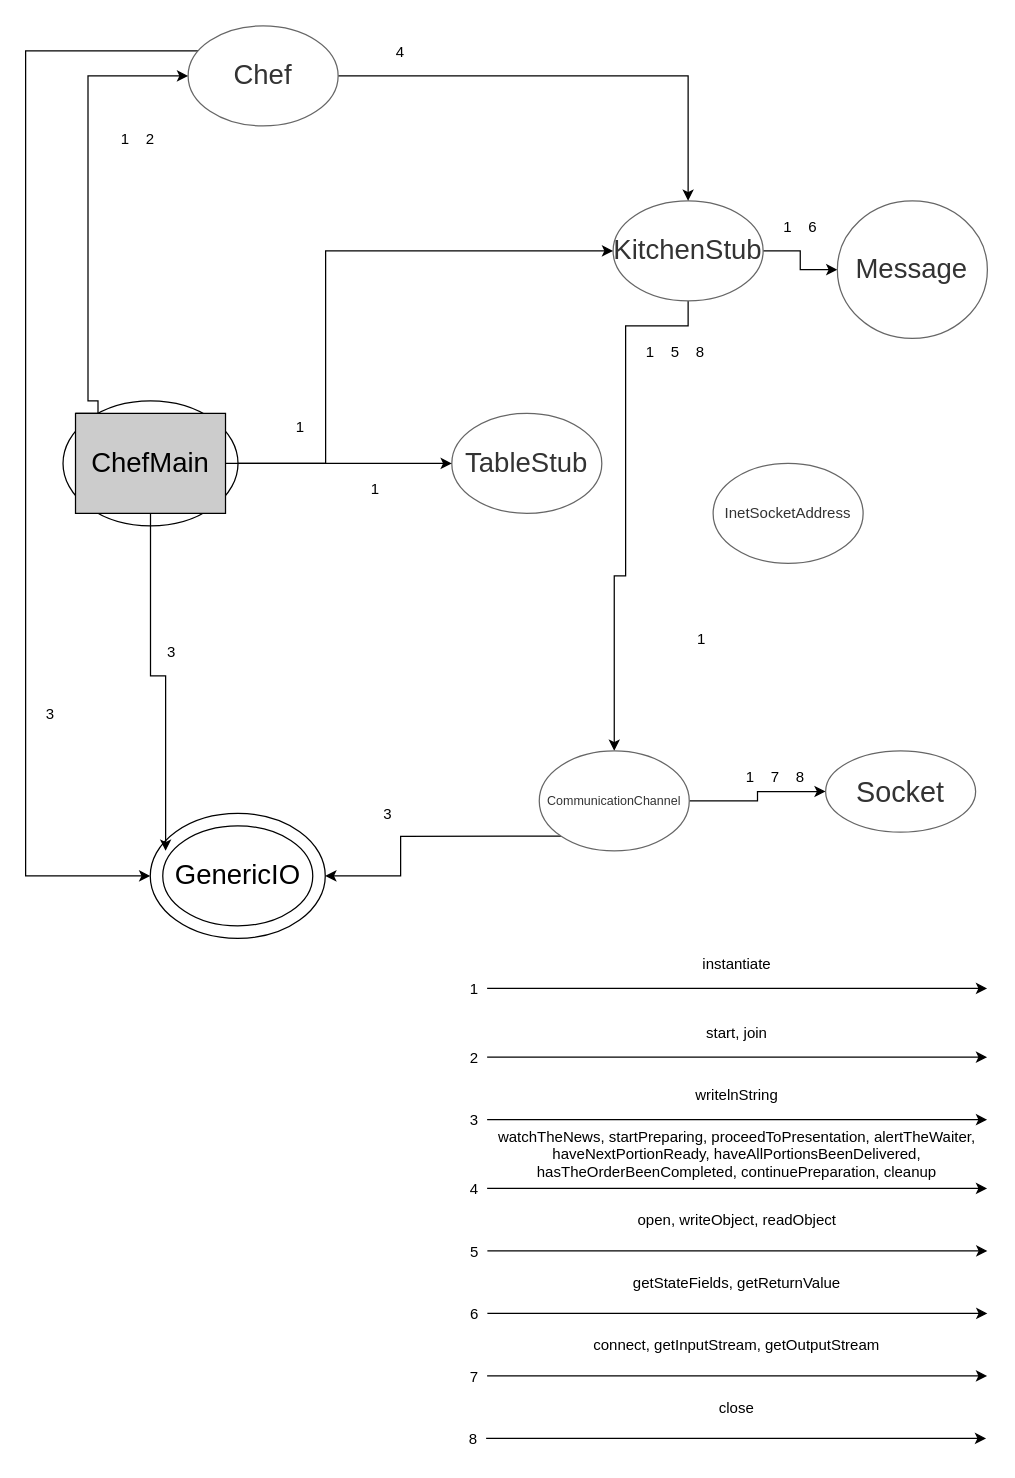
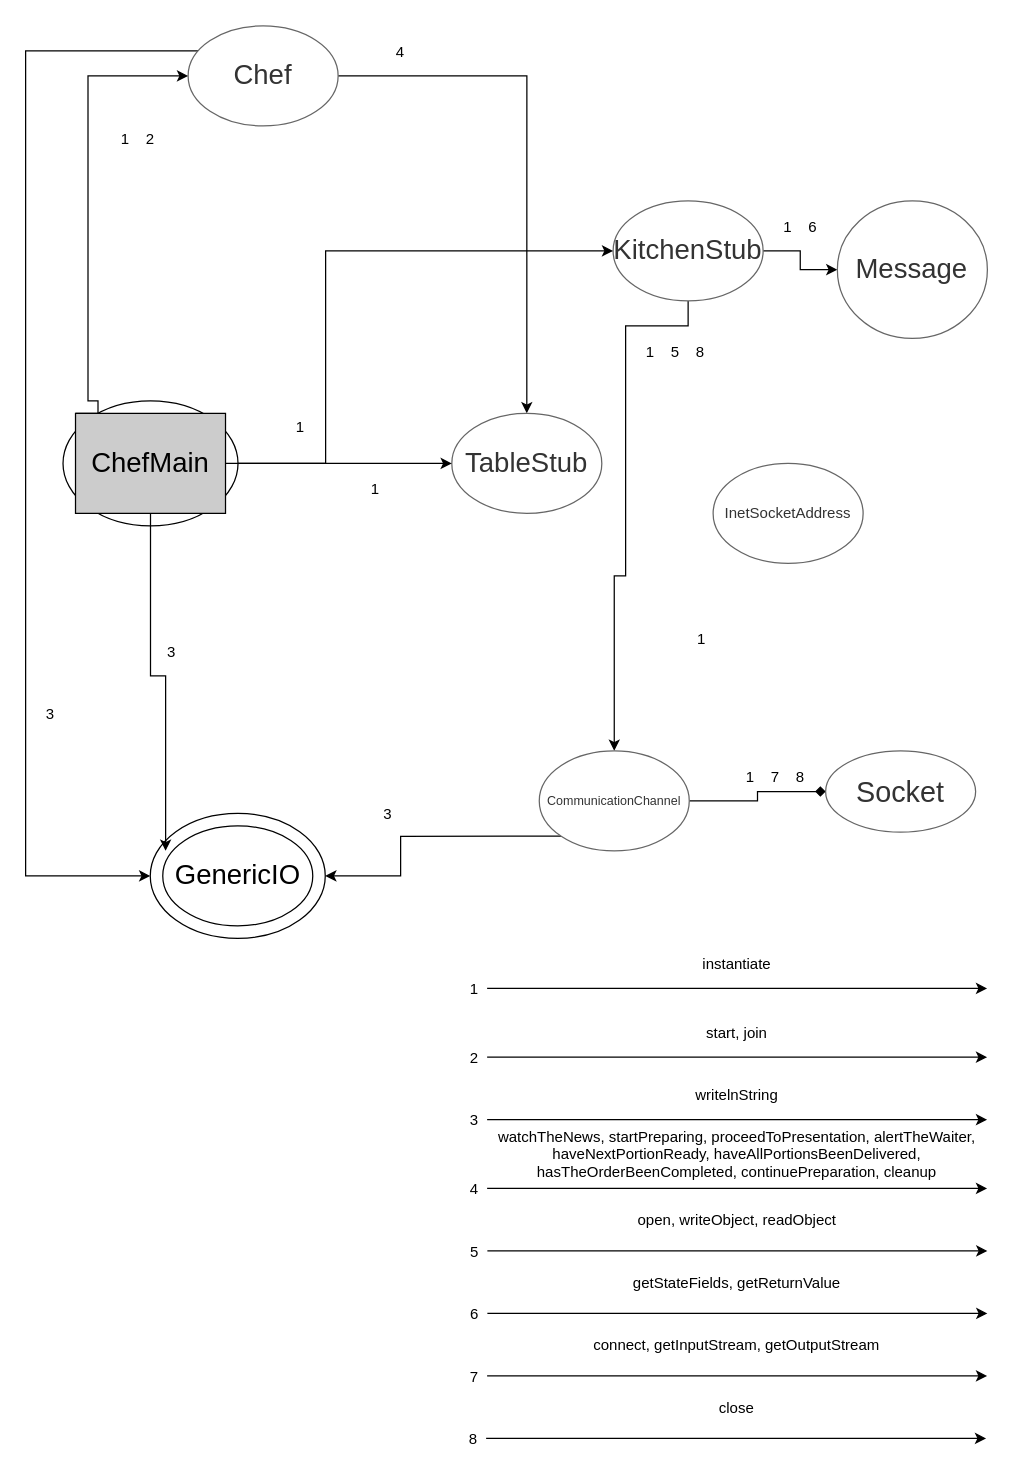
edge "Chef" -> "KitchenStub": now "Chef" -> "TableStub"
edge "CommunicationChannel" -> "Socket": arrowhead classic -> diamond
